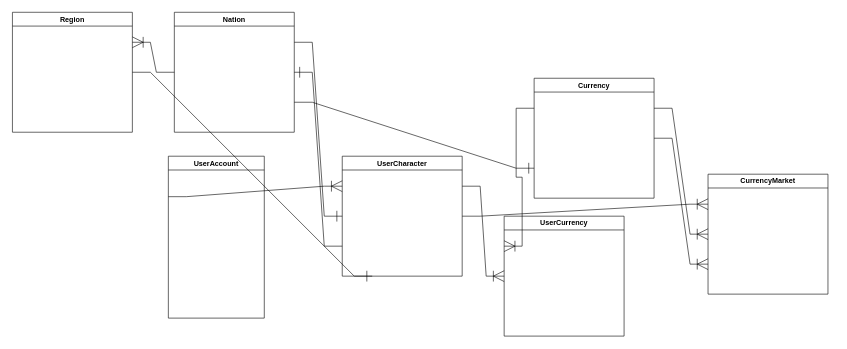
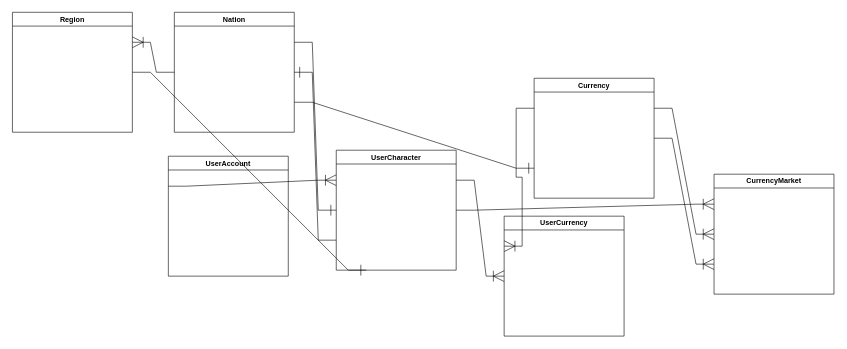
node "UserCharacter": moved (402, 216) -> (396, 210)
node "CurrencyMarket": moved (768, 234) -> (774, 234)
node "UserAccount": size 96x162 -> 120x120
